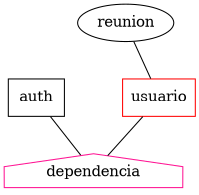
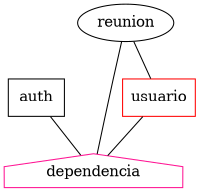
edge "reunion" -- "dependencia": added
